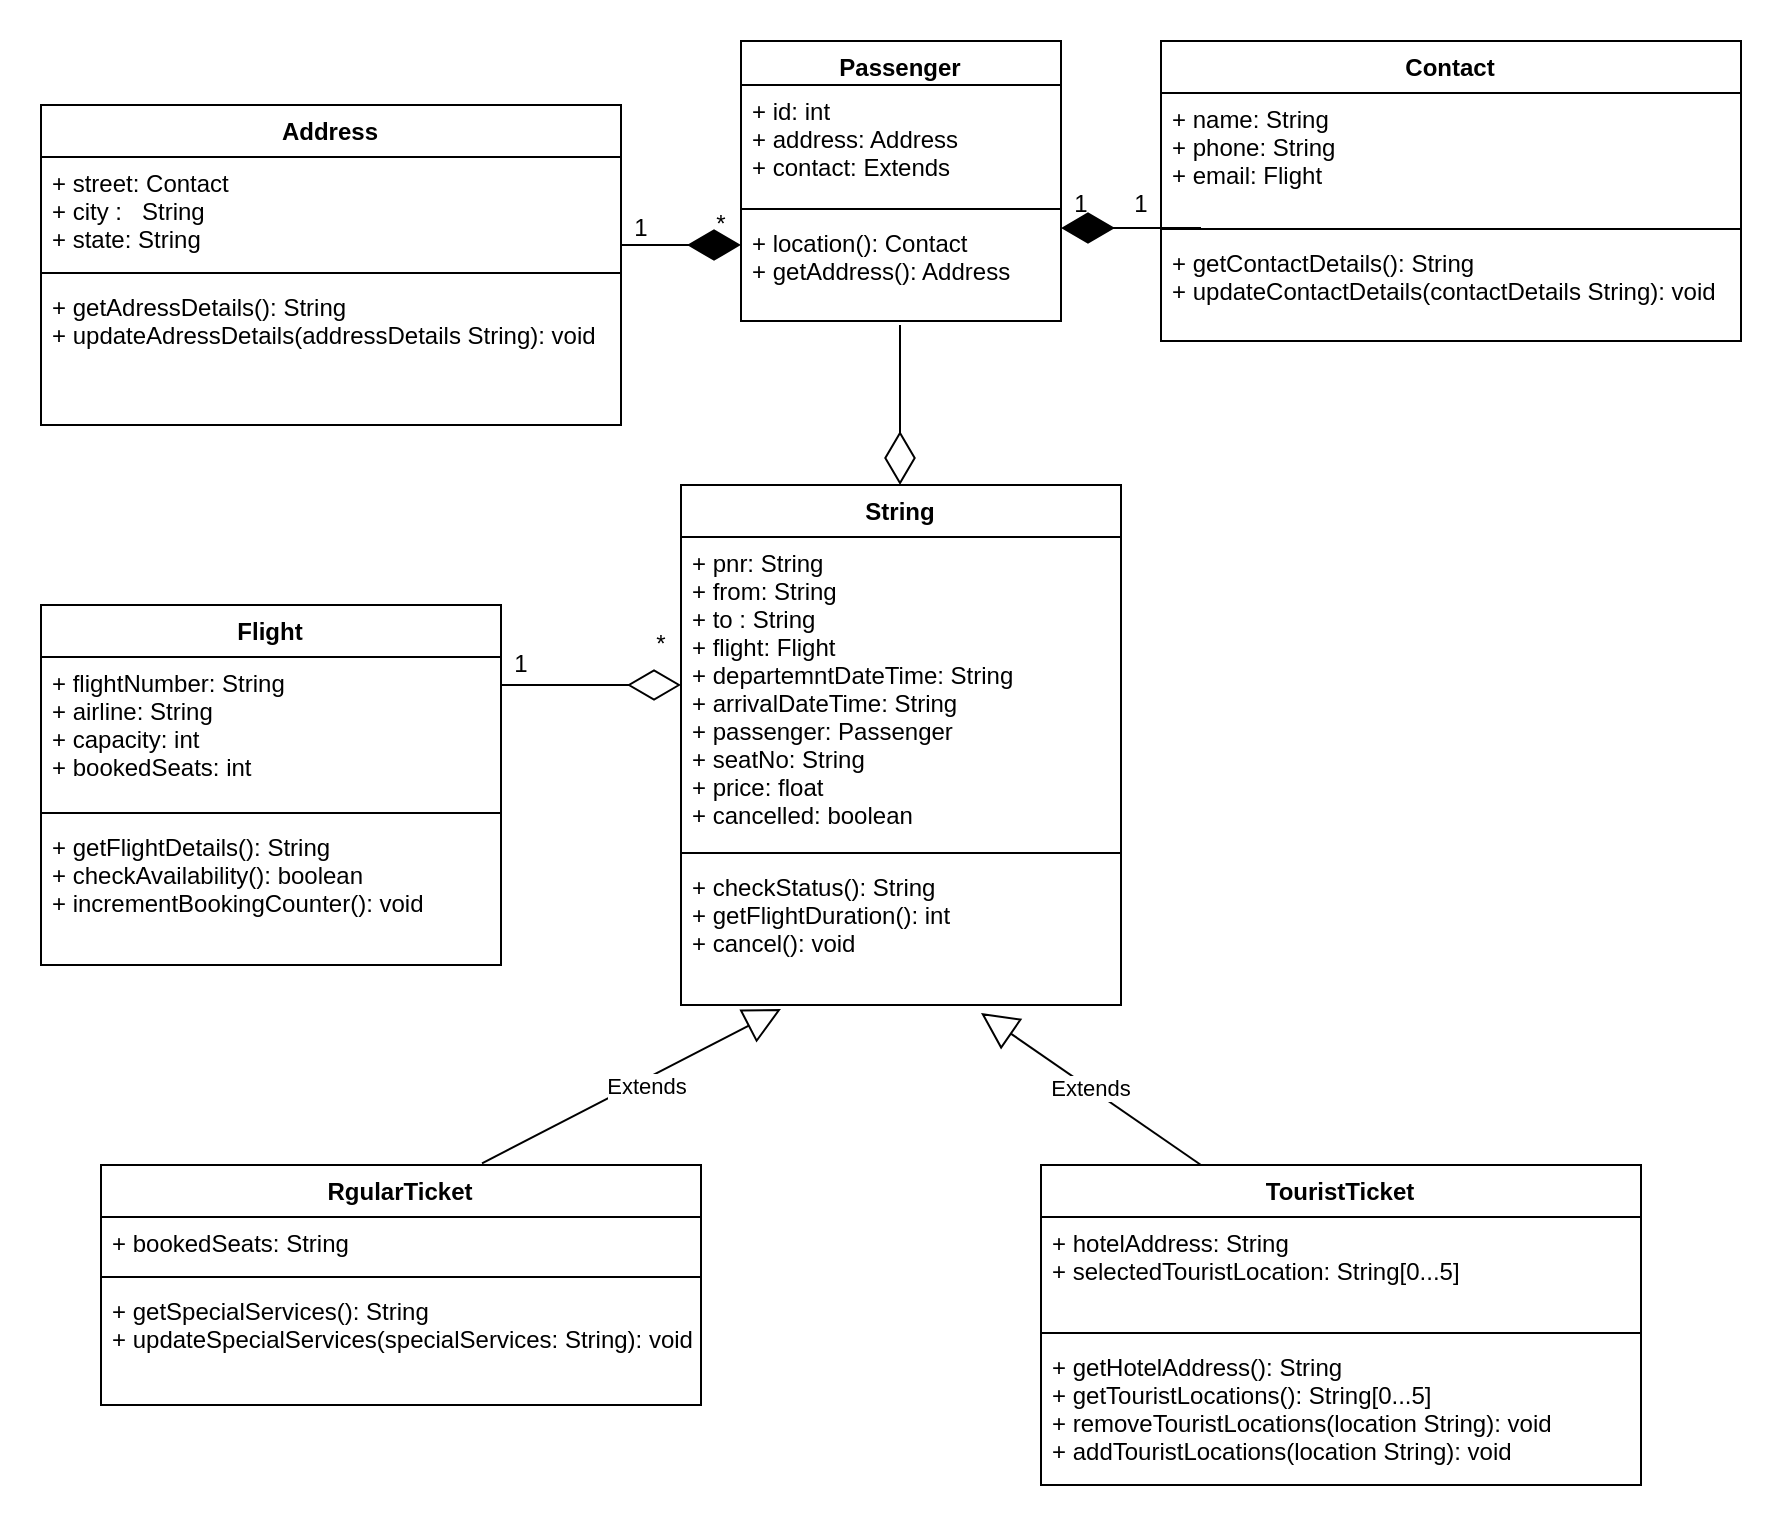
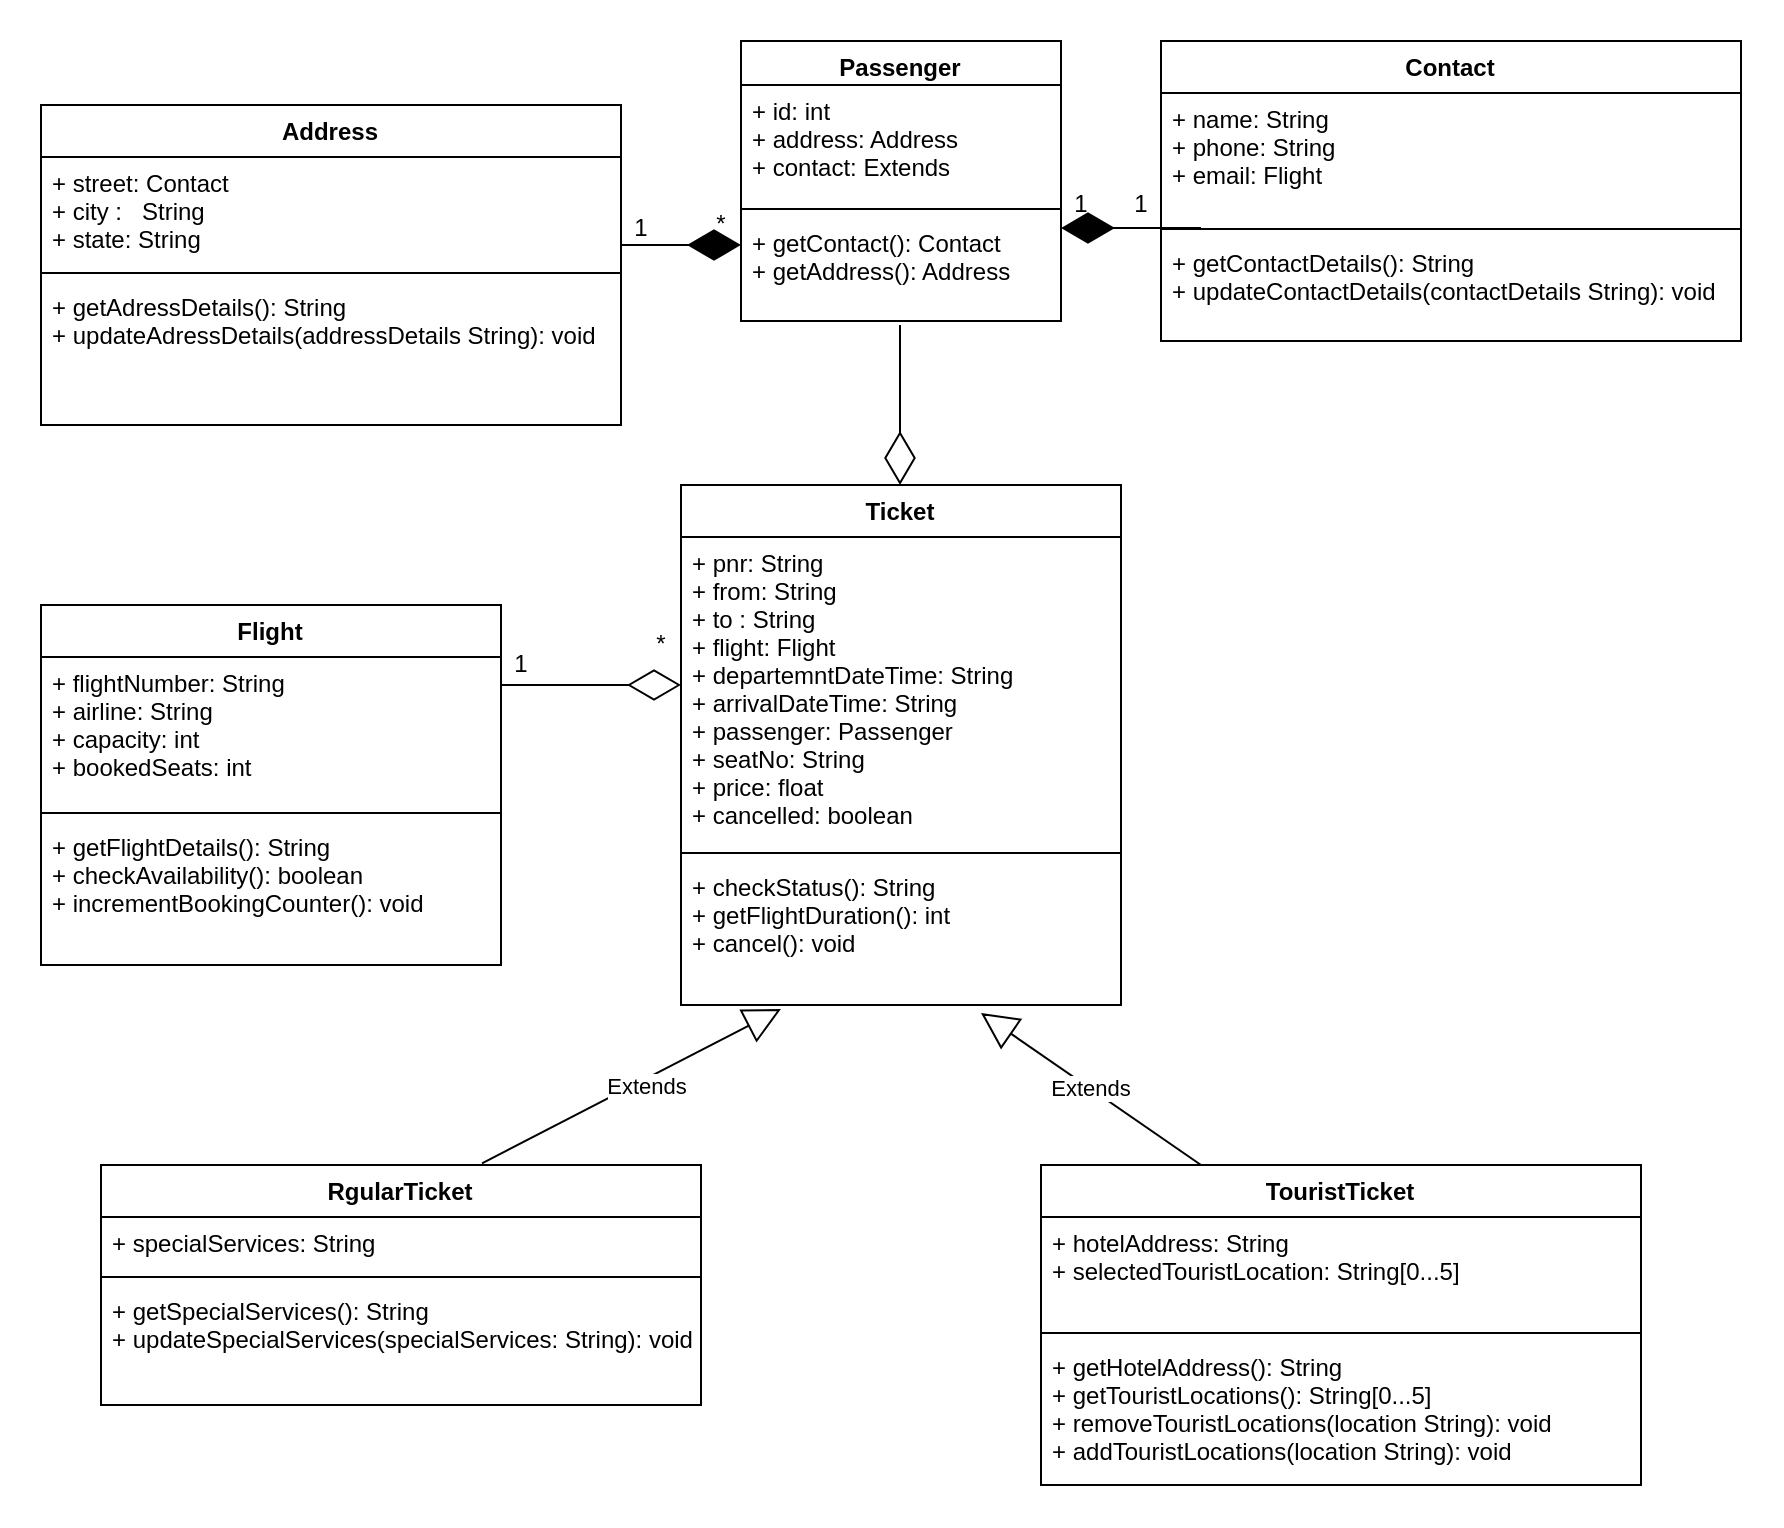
node "+ location(): Contact + getAddress(): Address": label "+ location(): Contact + getAddress(): Address" -> "+ getContact(): Contact + getAddress(): Address"
node "String": label "String" -> "Ticket"
node "+ bookedSeats: String": label "+ bookedSeats: String" -> "+ specialServices: String"
